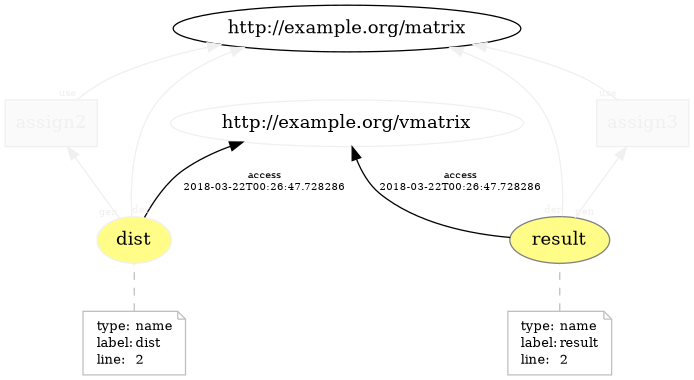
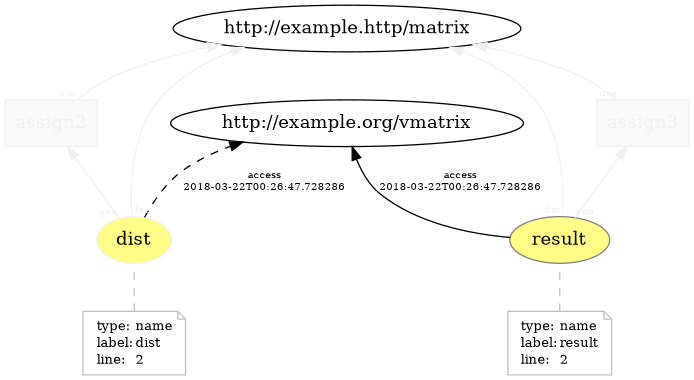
node "http://example.org/matrix": label "http://example.org/matrix" -> "http://example.http/matrix"
node "http://example.org/vmatrix": color #f0f0f0 -> black
edge "dist" -> "http://example.org/vmatrix": style solid -> dashed
